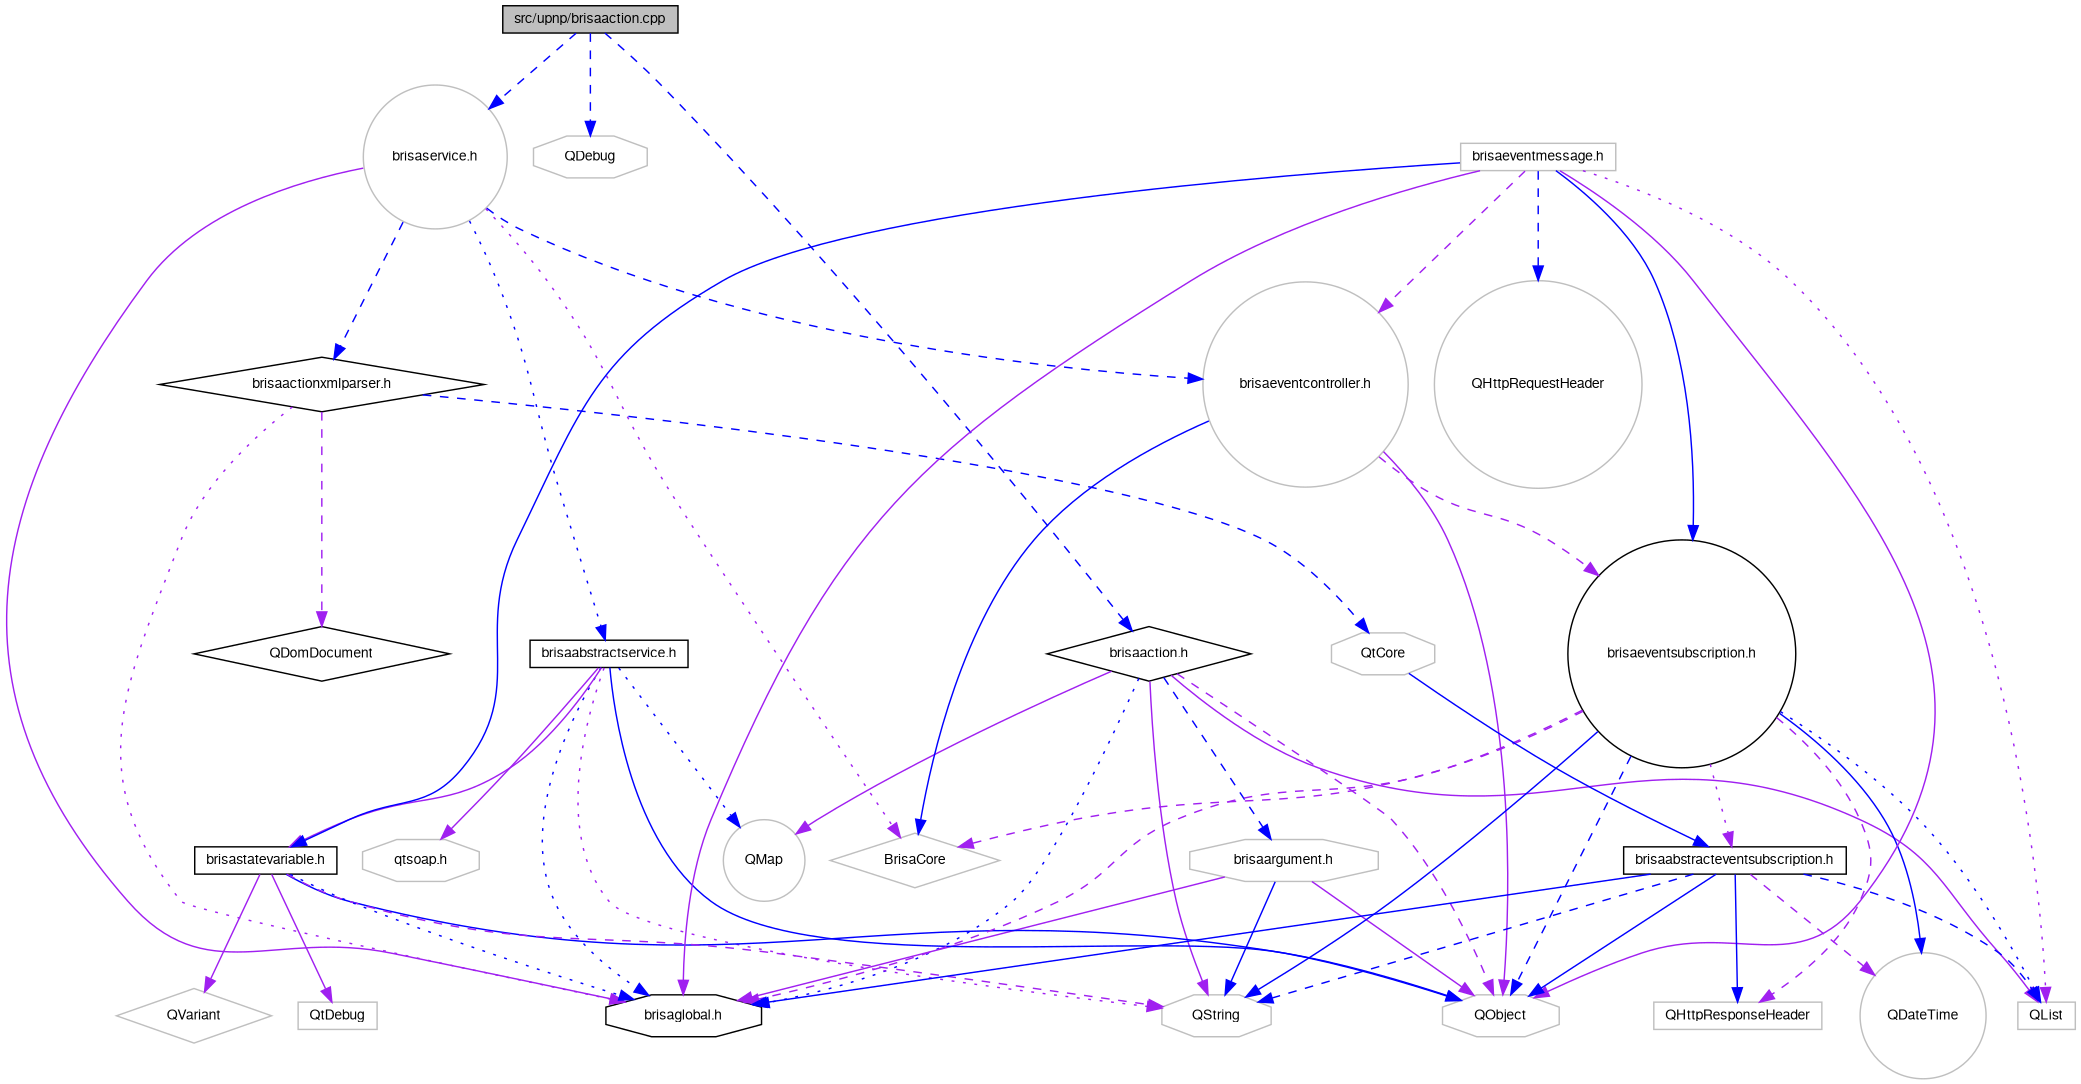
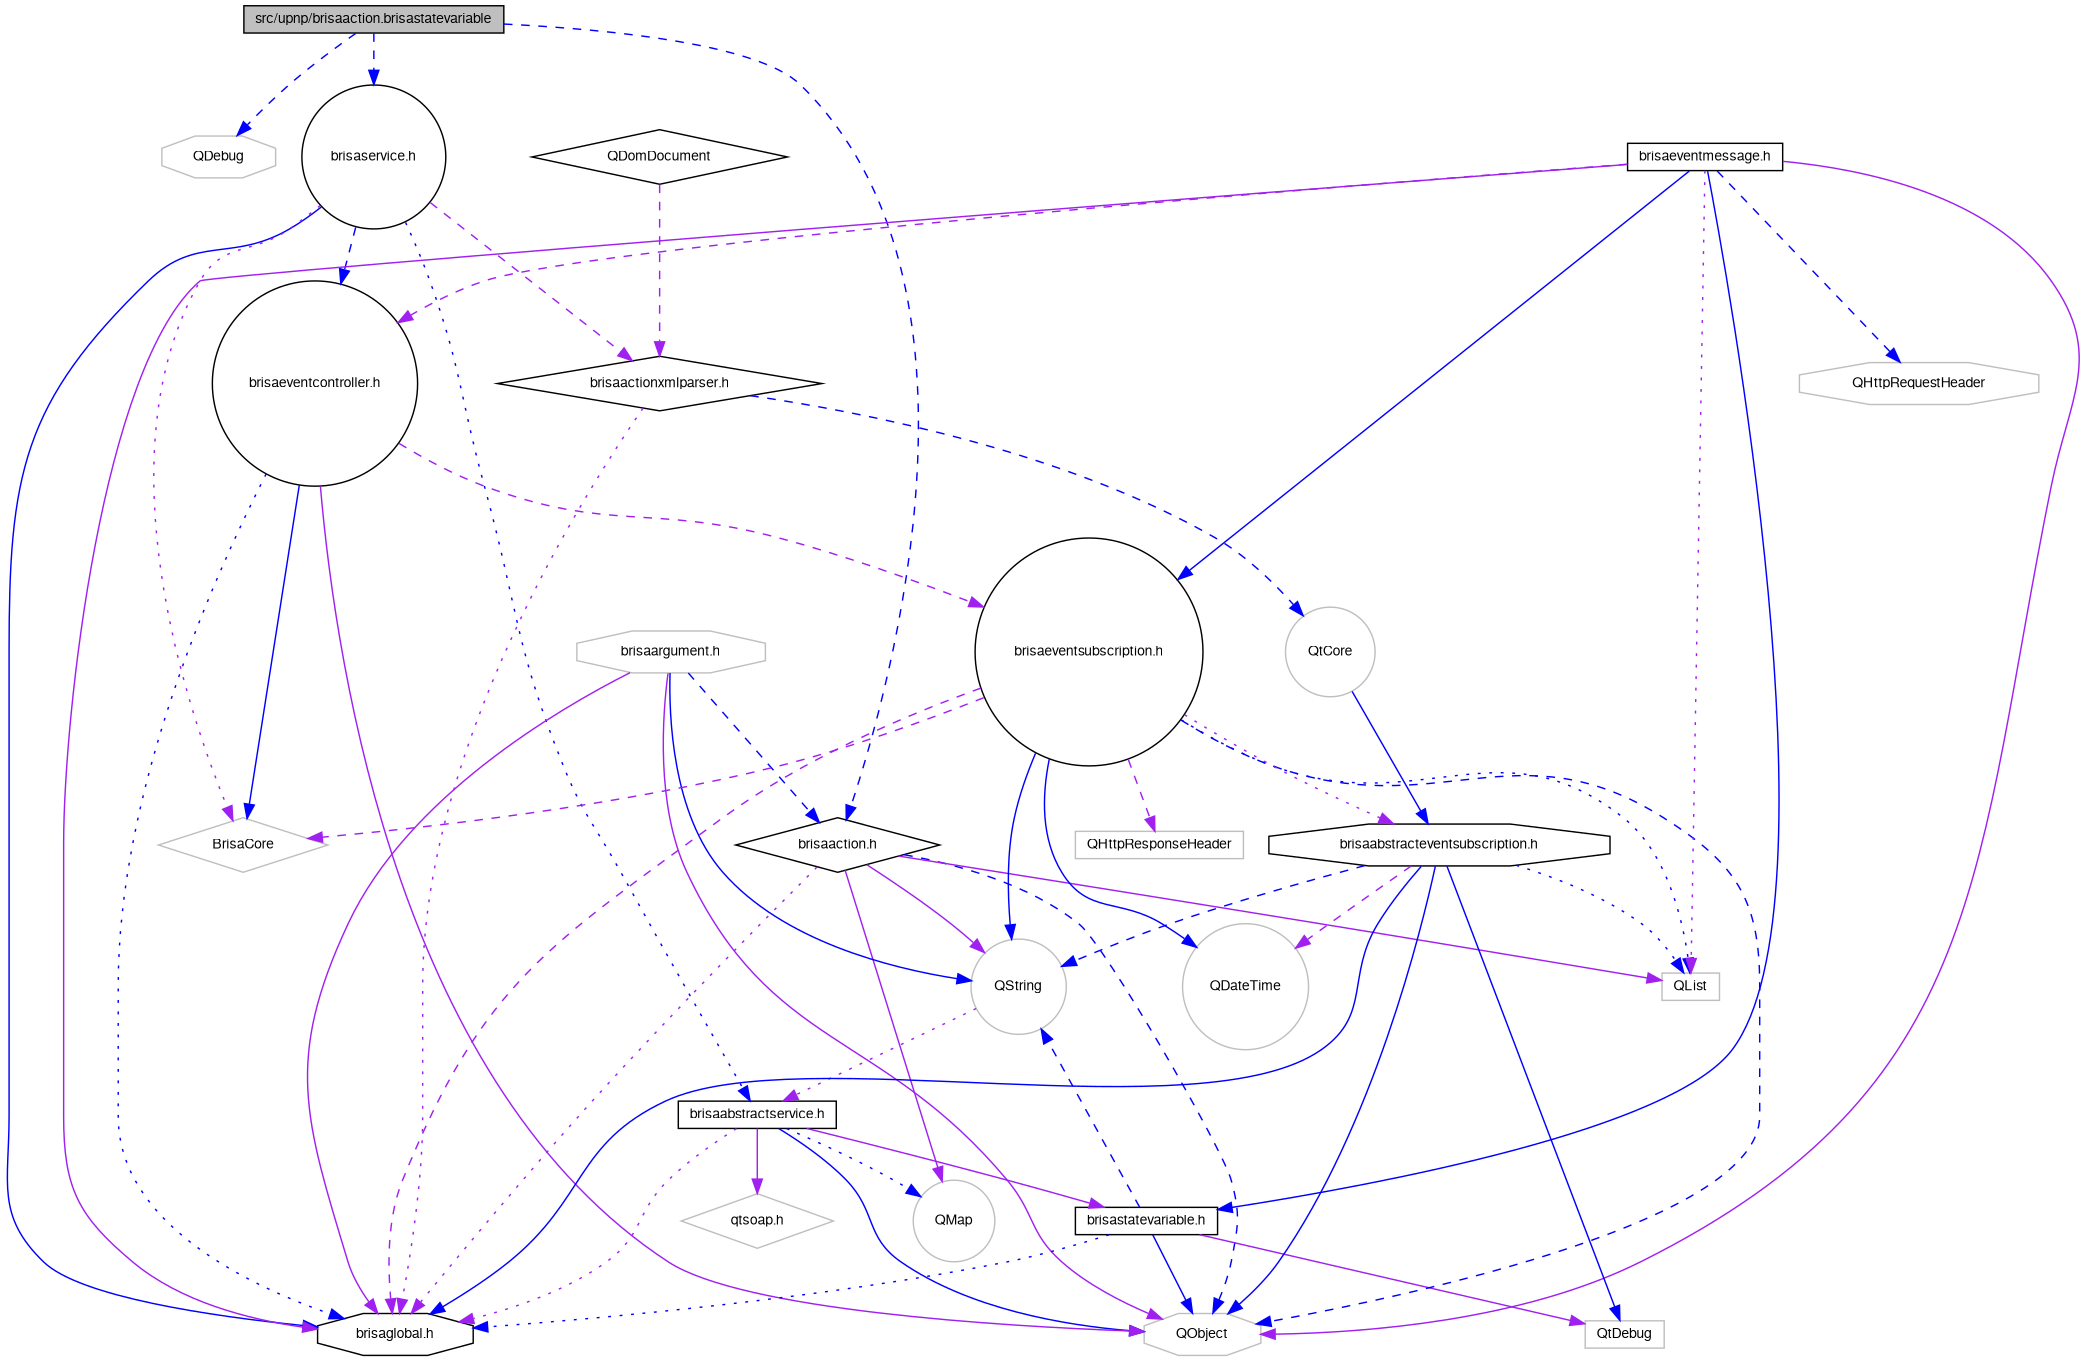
node "src/upnp/brisaaction.cpp": label "src/upnp/brisaaction.cpp" -> "src/upnp/brisaaction.brisastatevariable"
node "brisaservice.h": color grey75 -> black
node "brisaeventmessage.h": color grey75 -> black
edge "brisaservice.h" -> "brisaactionxmlparser.h": color blue -> purple
node "brisaeventcontroller.h": color grey75 -> black
node "QHttpRequestHeader": shape circle -> octagon
edge "brisaactionxmlparser.h" -> "QDomDocument": reversed
node "QtCore": shape octagon -> circle
edge "brisaservice.h" -> "brisaglobal.h": color purple -> blue
edge "brisaaction.h" -> "brisaargument.h": reversed
edge "brisaaction.h" -> "QObject": color purple -> blue
edge "brisaabstractservice.h" -> "brisaglobal.h": color blue -> purple
node "qtsoap.h": shape octagon -> diamond
node "brisaabstracteventsubscription.h": shape box -> octagon
edge "brisaaction.h" -> "brisaglobal.h": color blue -> purple
edge "brisaabstracteventsubscription.h" -> "QList": style dashed -> dotted
edge "brisaabstracteventsubscription.h" -> "QHttpResponseHeader": now "brisaabstracteventsubscription.h" -> "QtDebug"
edge "brisaabstractservice.h" -> "QString": reversed
edge "brisaeventcontroller.h" -> "brisaglobal.h": added
edge "brisastatevariable.h" -> "QString": color purple -> blue
node "QVariant": removed
node "QString": shape octagon -> circle
